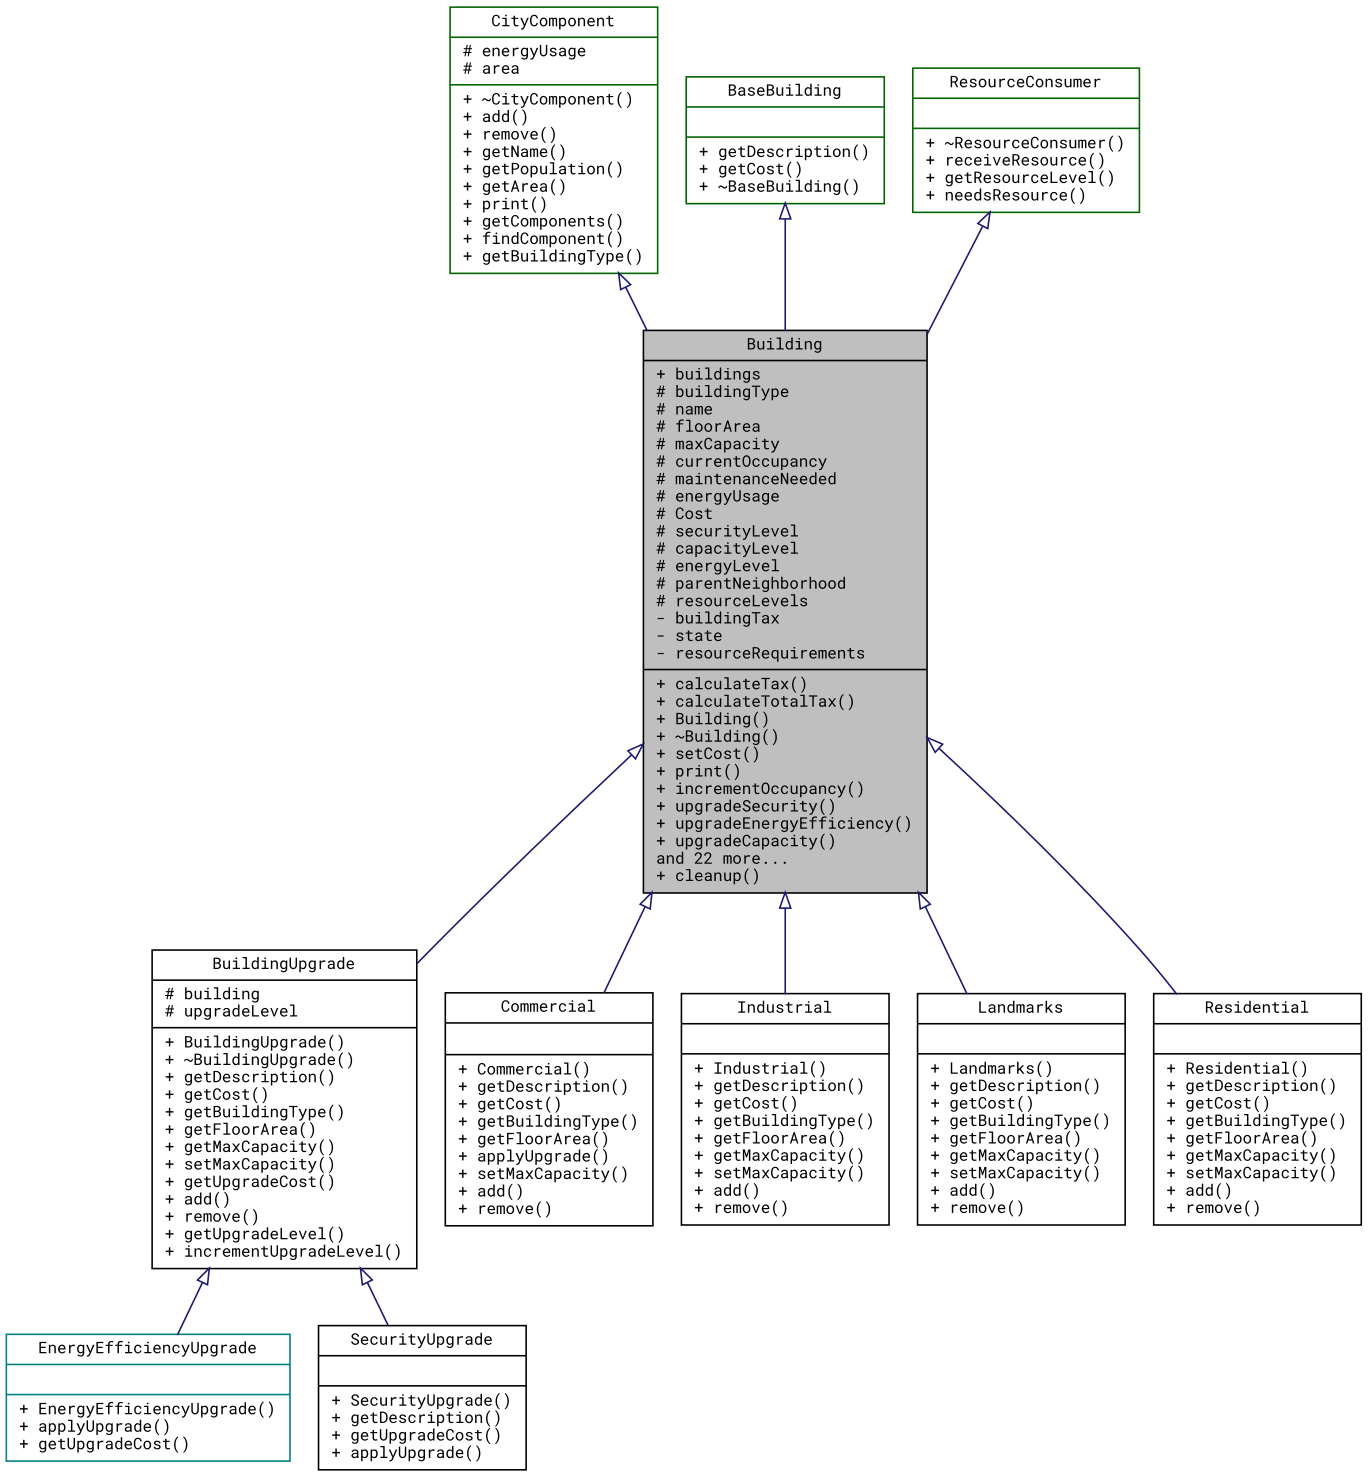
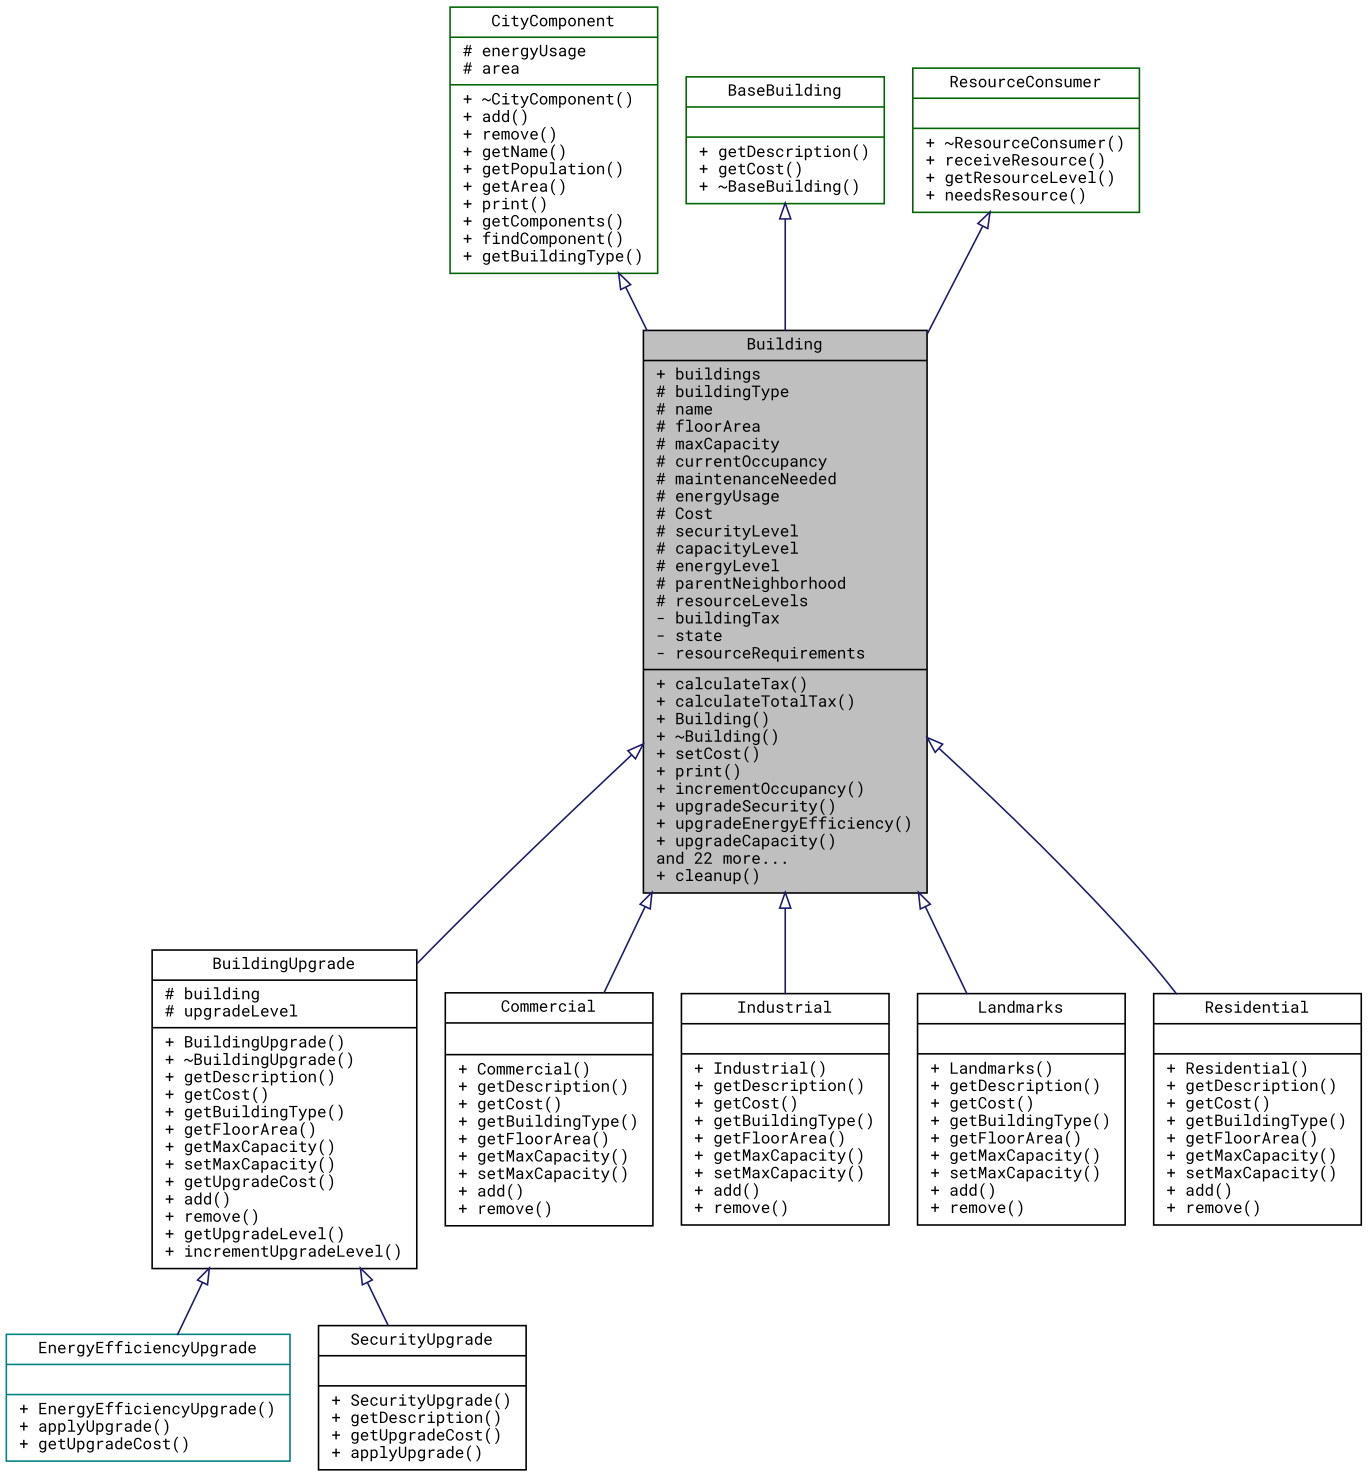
node "Commercial": text "+ applyUpgrade()" -> "+ getMaxCapacity()"
